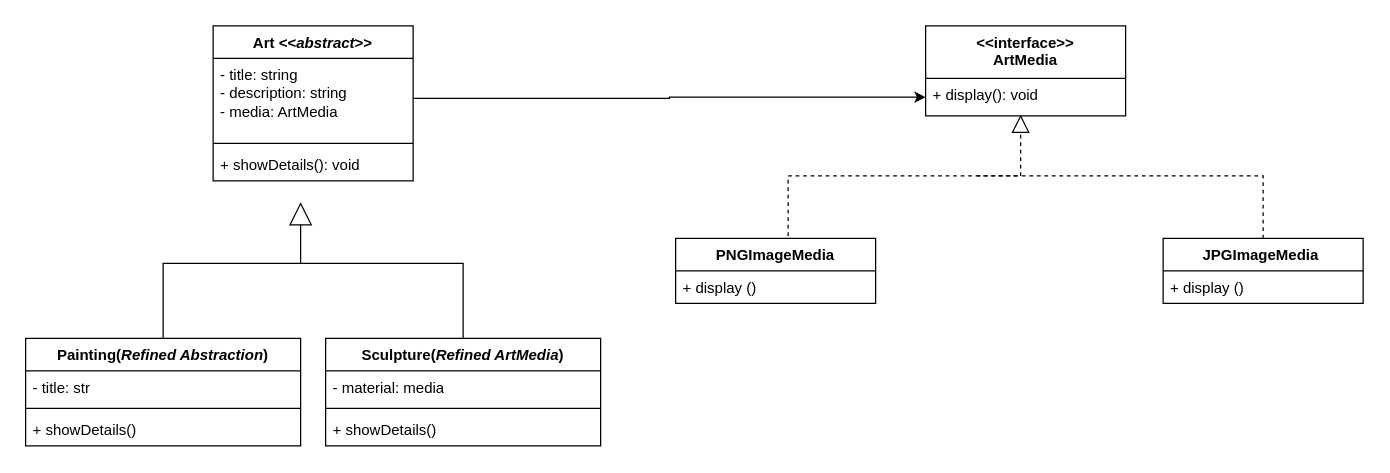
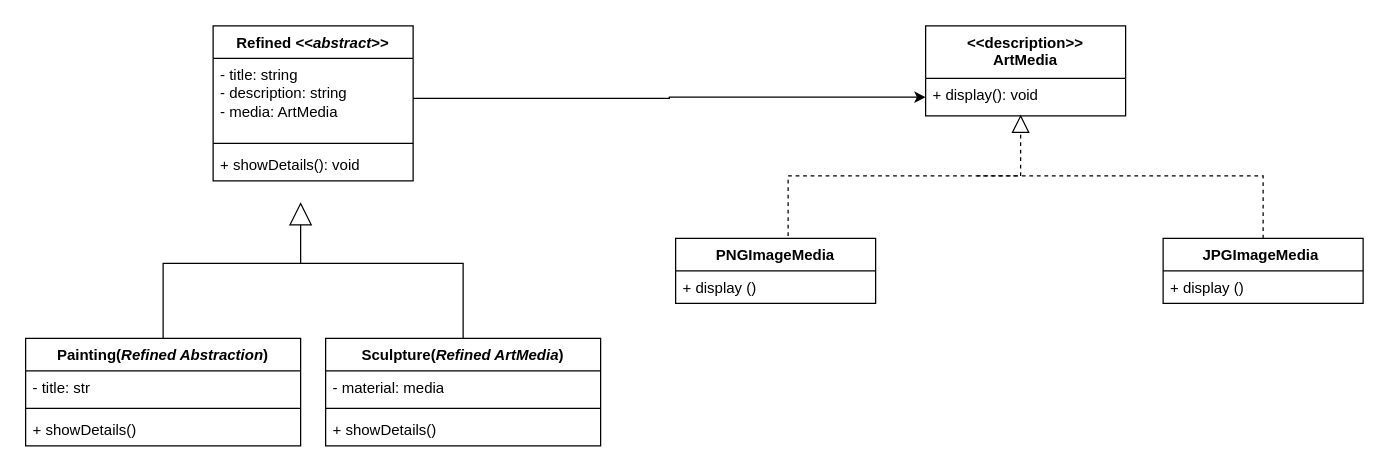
node "Art <<abstract>>": label "Art <<abstract>>" -> "Refined <<abstract>>"
node "<<interface>> ArtMedia": label "<<interface>> ArtMedia" -> "<<description>> ArtMedia"
